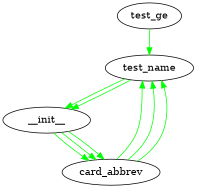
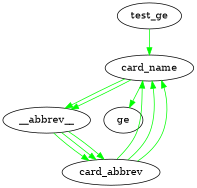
node "test_name": label "test_name" -> "card_name"
node "__init__": label "__init__" -> "__abbrev__"
node "ge": added
